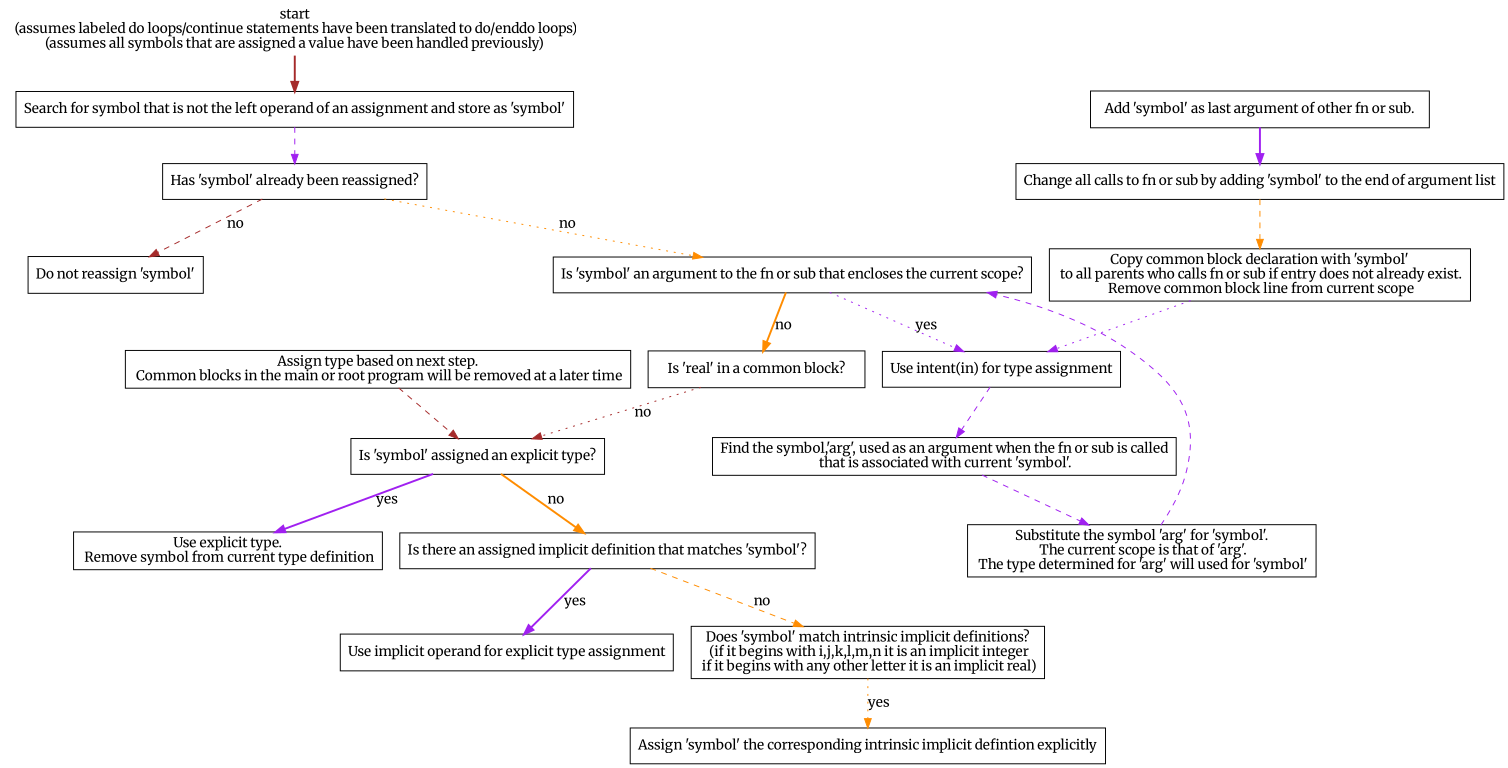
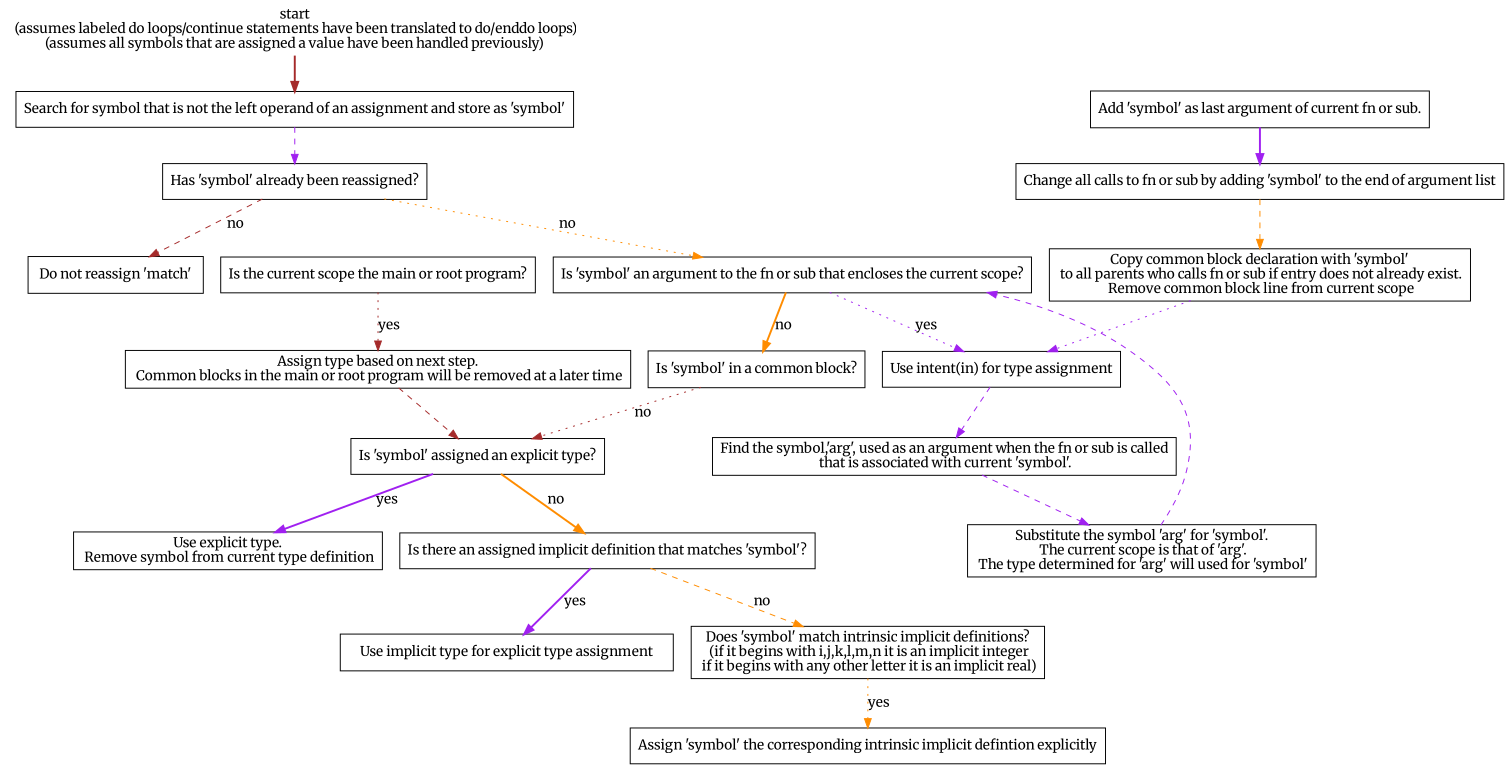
node "Add 'symbol' as last argument of other fn or sub.": label "Add 'symbol' as last argument of other fn or sub." -> "Add 'symbol' as last argument of current fn or sub."
node "Do not reassign 'symbol'": label "Do not reassign 'symbol'" -> "Do not reassign 'match'"
node "Is the current scope the main or root program?": added
node "Is 'real' in a common block?": label "Is 'real' in a common block?" -> "Is 'symbol' in a common block?"
node "Use implicit operand for explicit type assignment": label "Use implicit operand for explicit type assignment" -> "Use implicit type for explicit type assignment"
